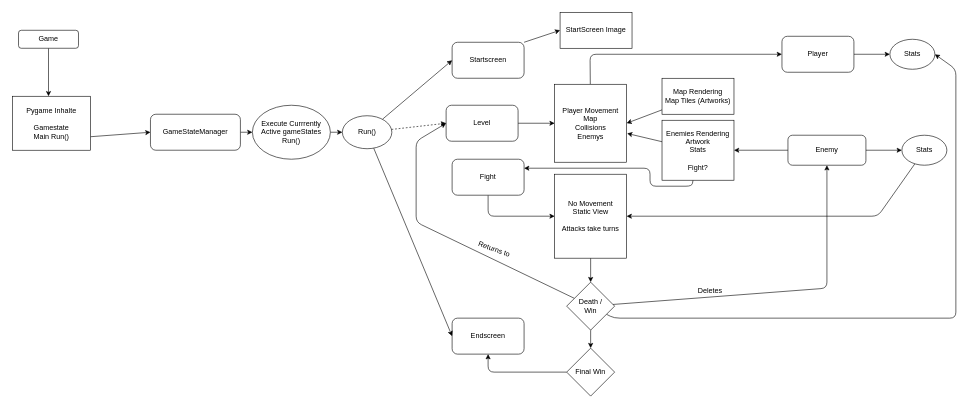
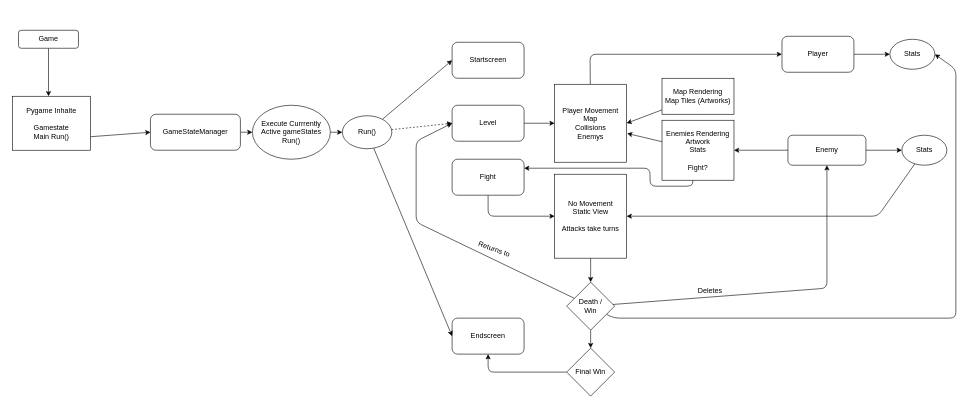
node "StartScreen Image": removed
edge "Startscreen" -> "StartScreen Image": removed
node "Level": moved (482, 123) -> (488, 123)
